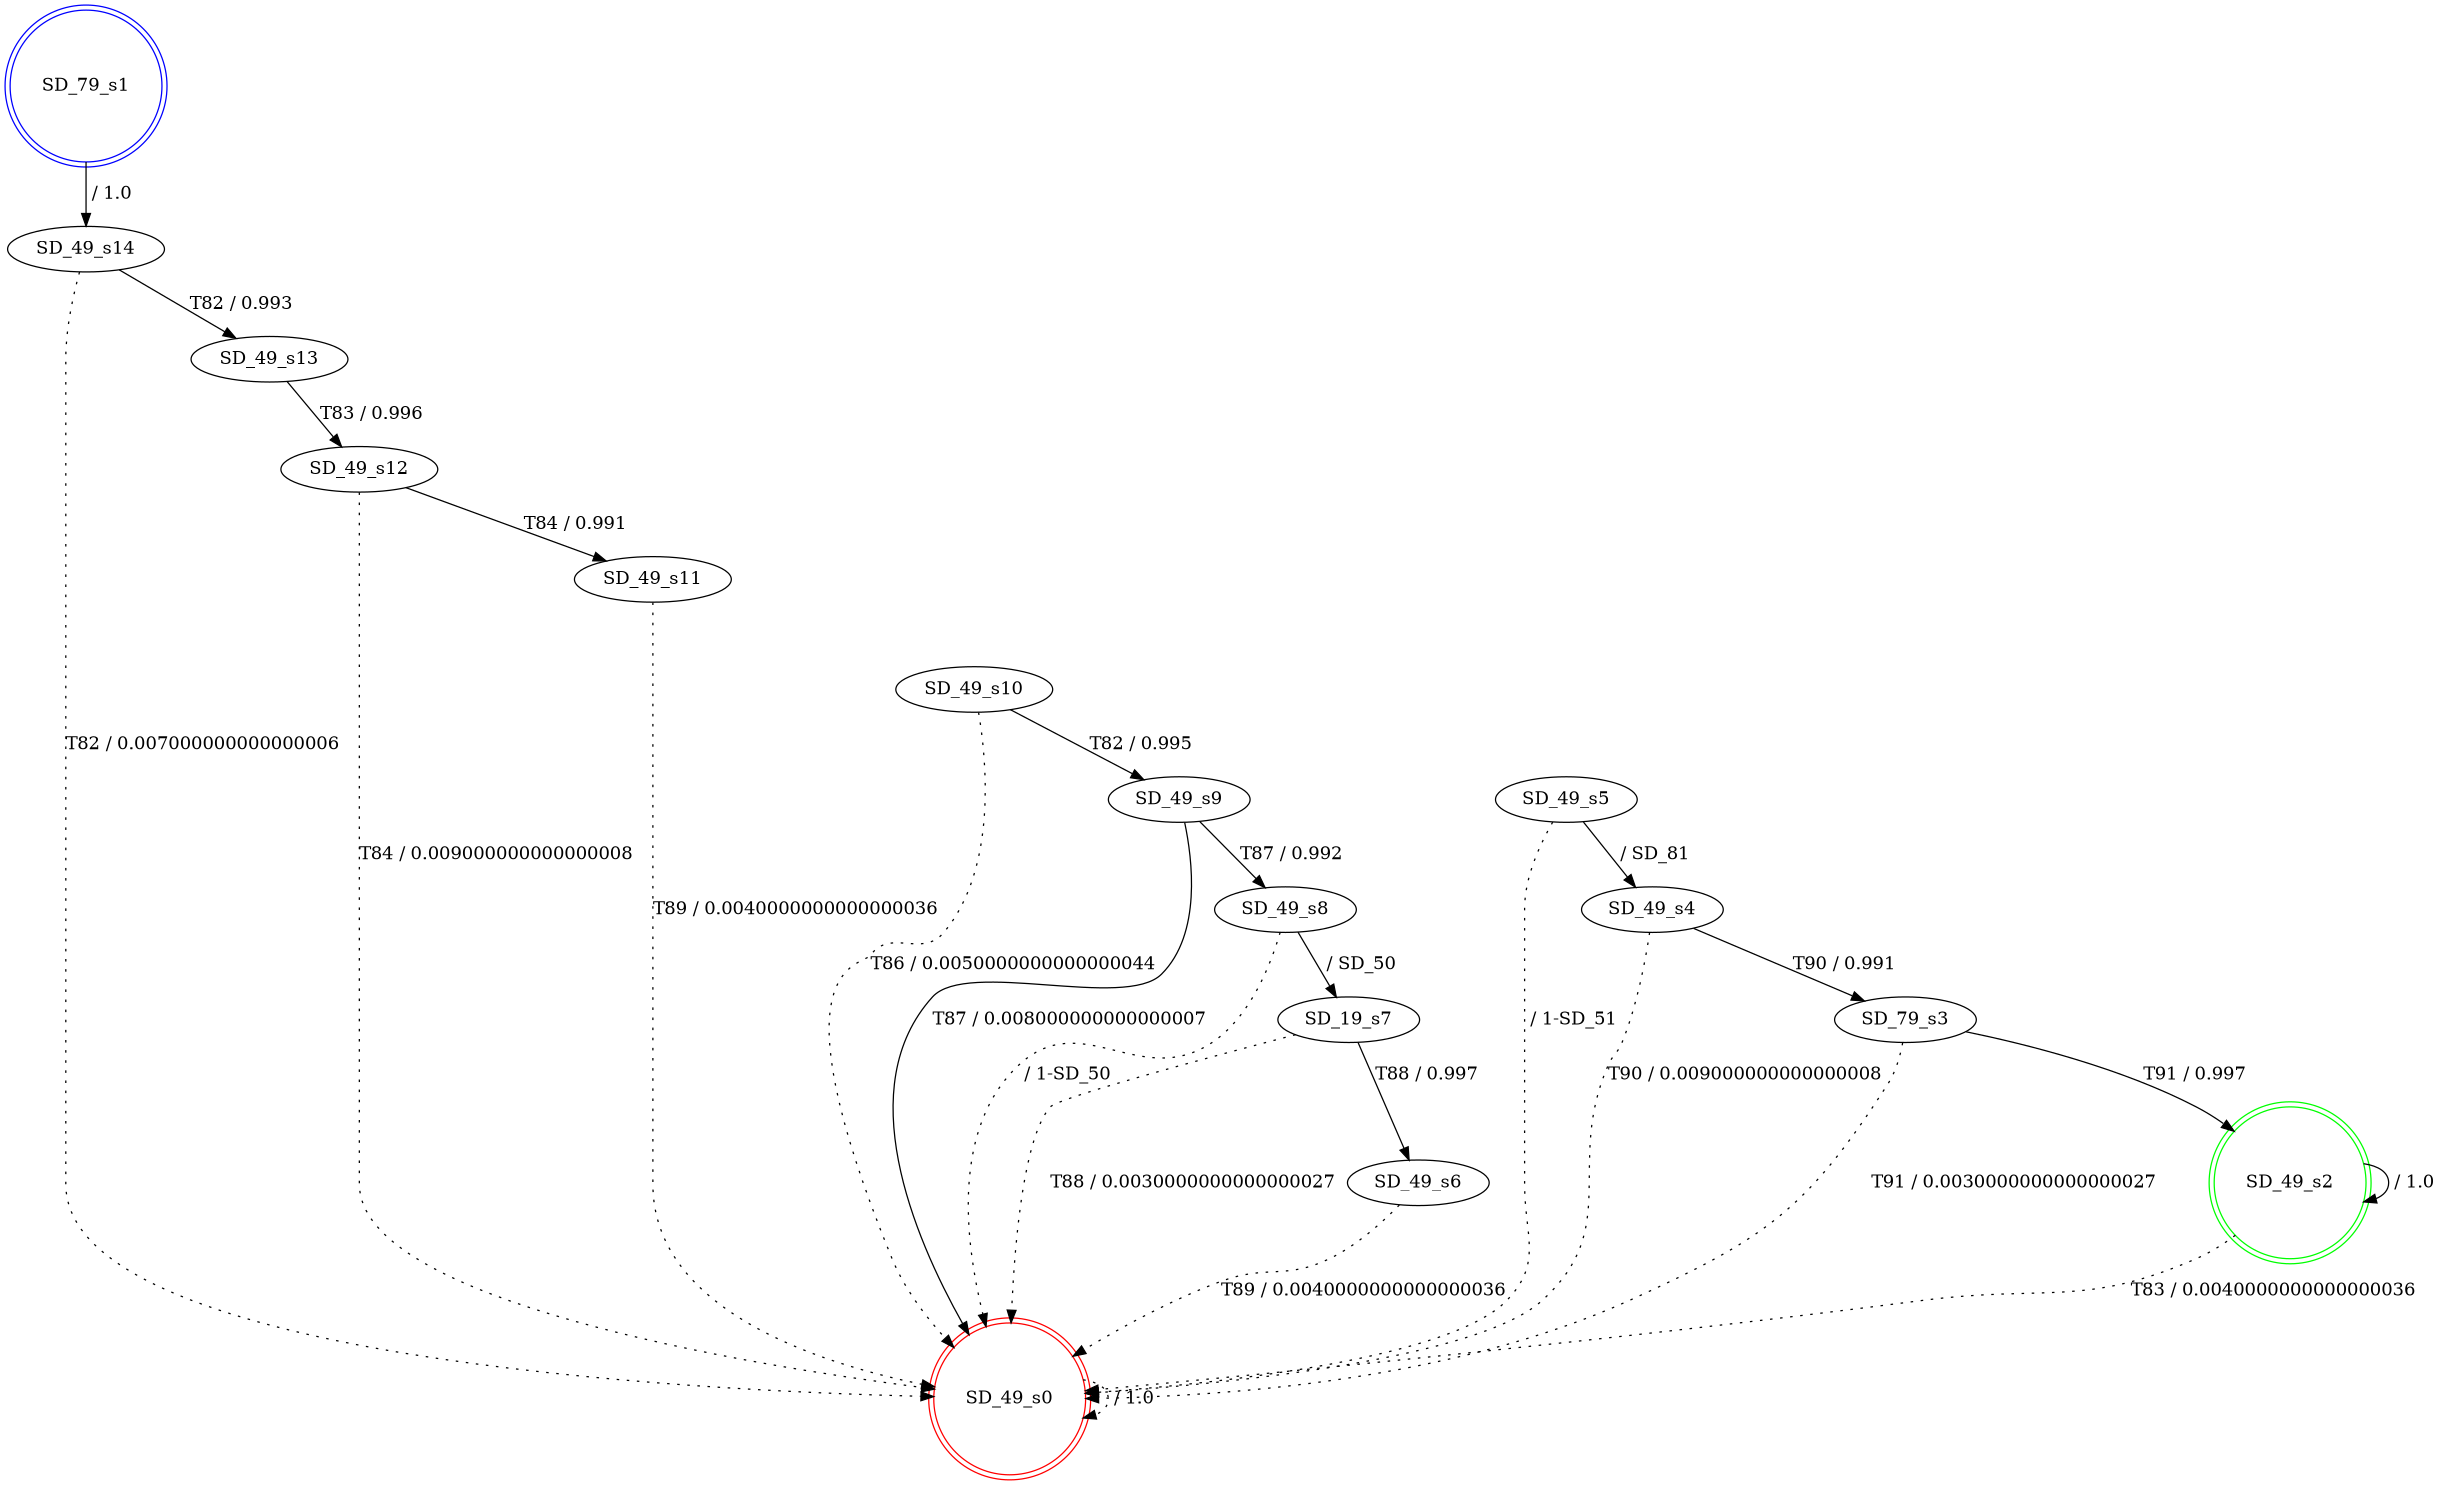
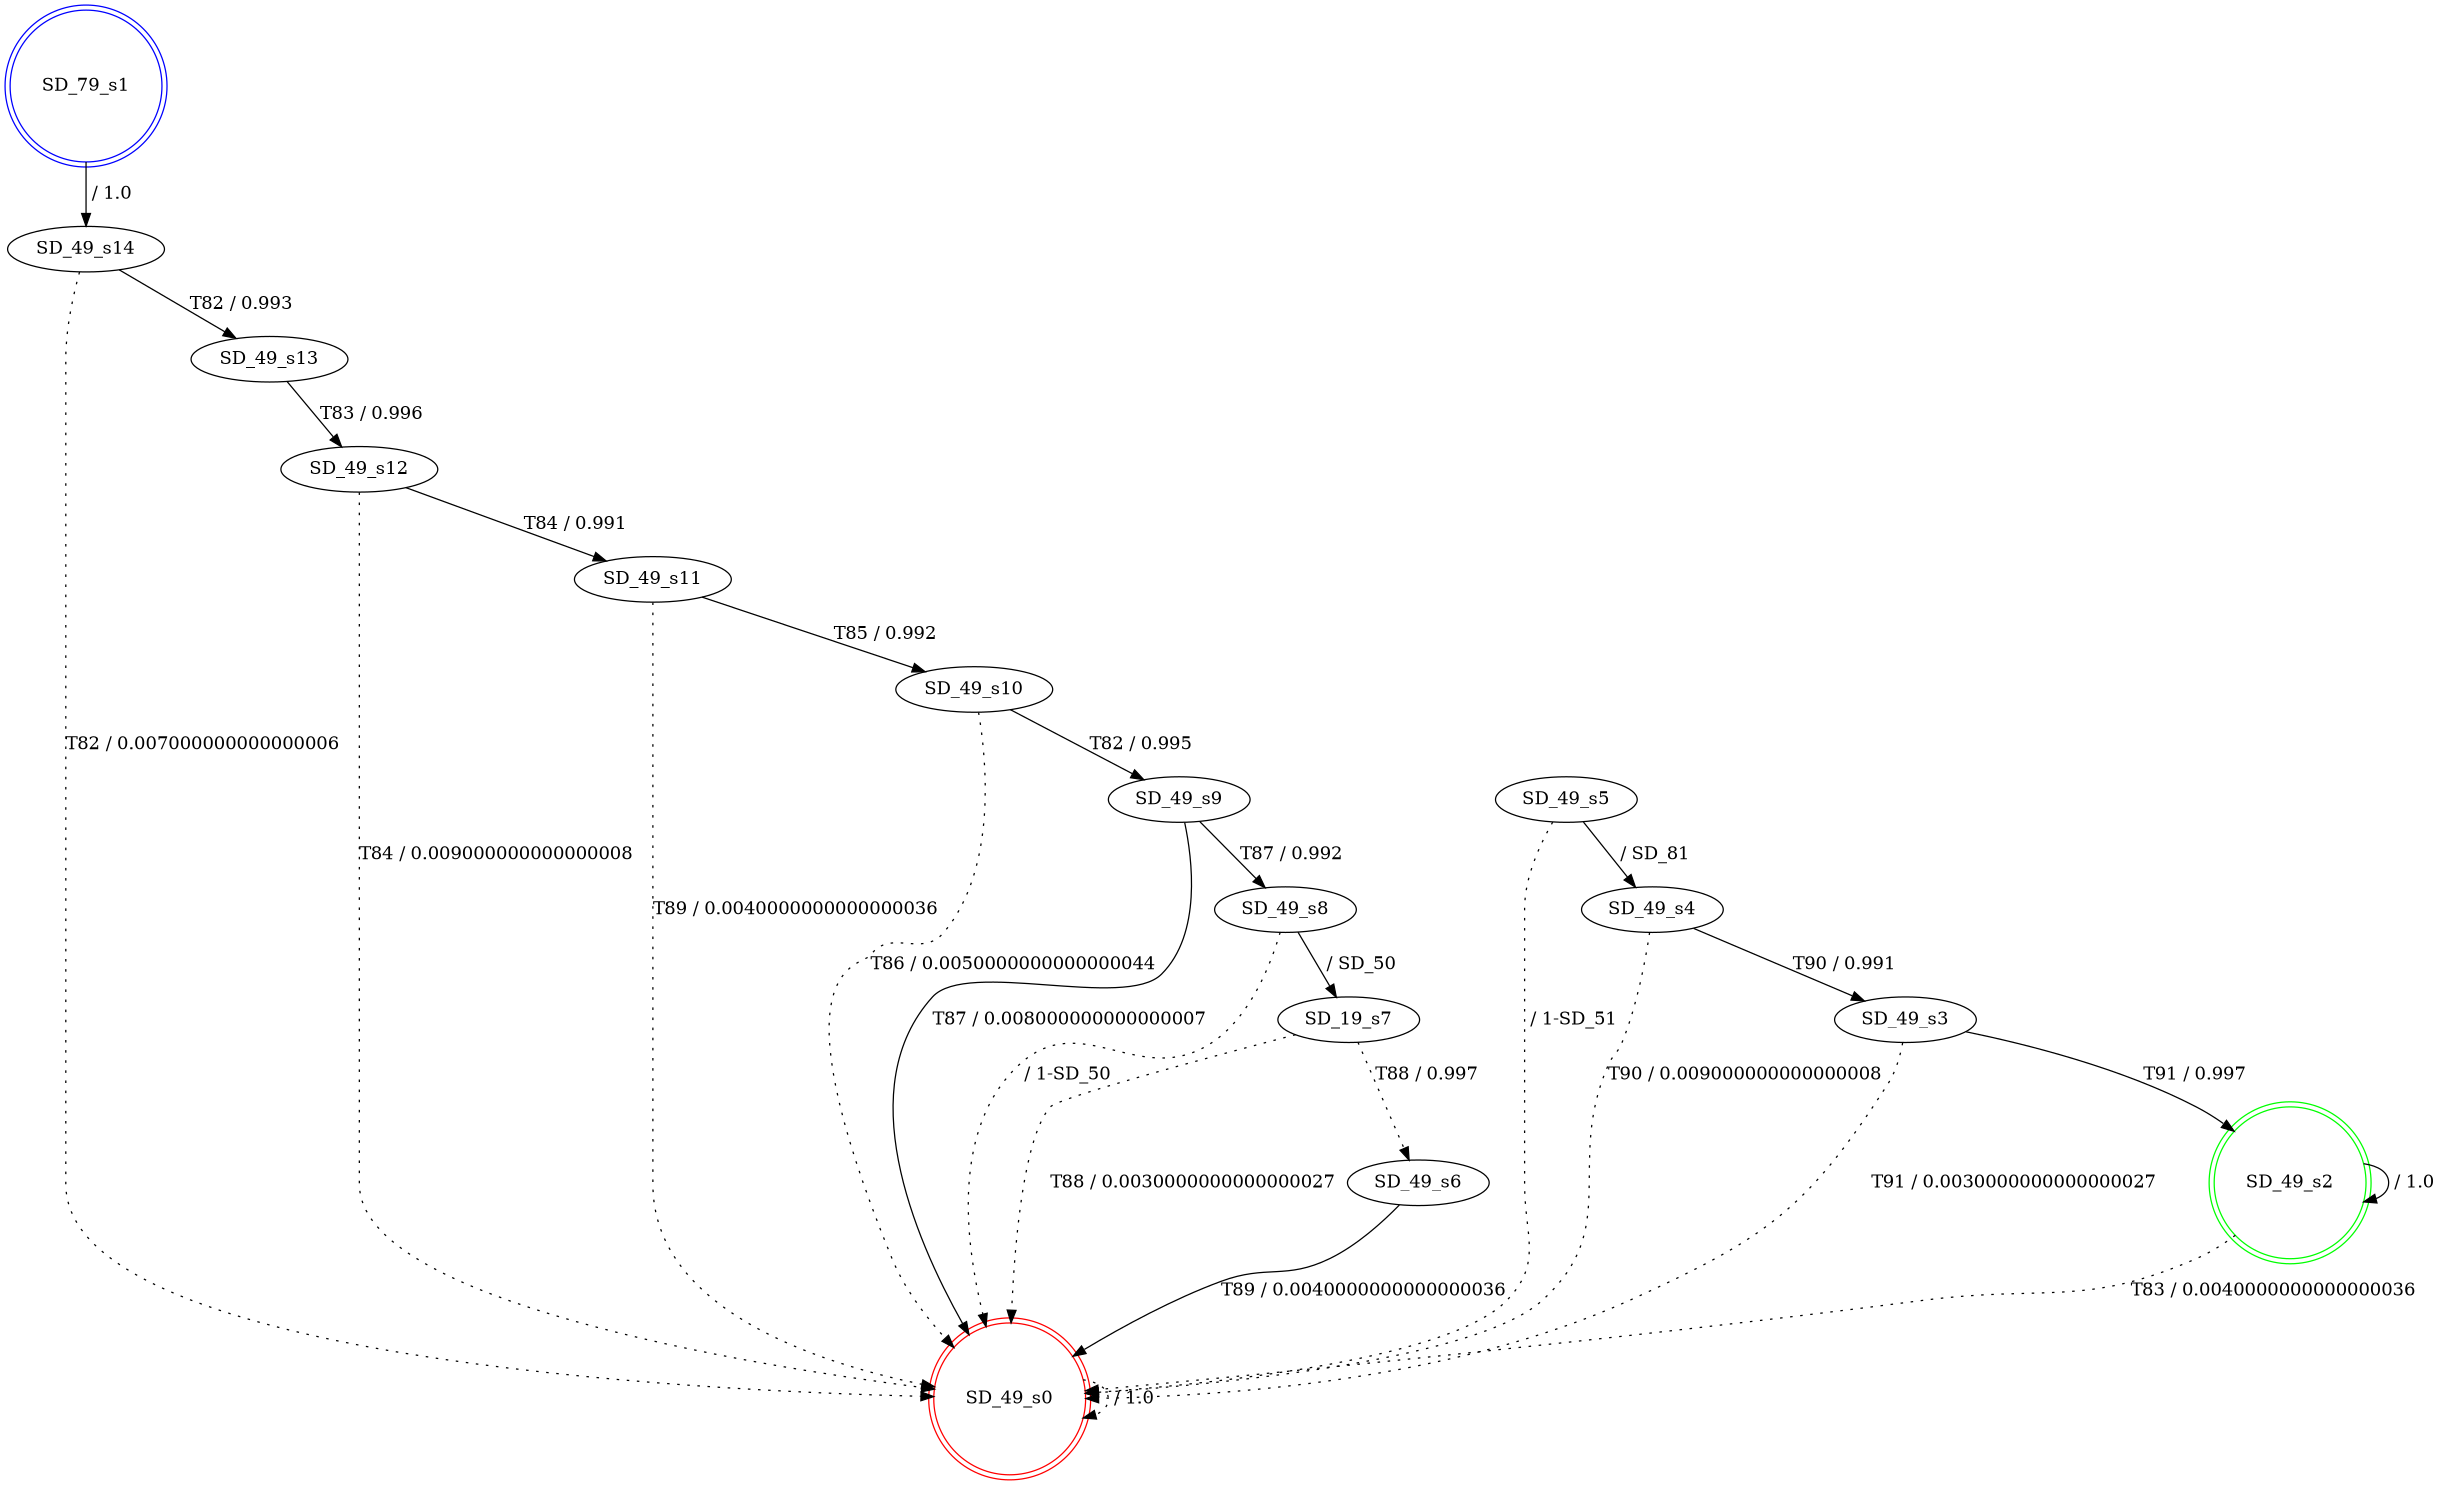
edge "SD_49_s11" -> "SD_49_s10": added, label "T85 / 0.992"
node "SD_79_s3": label "SD_79_s3" -> "SD_49_s3"
edge "SD_19_s7" -> "SD_49_s6": style solid -> dotted
edge "SD_49_s6" -> "SD_49_s0": style dotted -> solid
